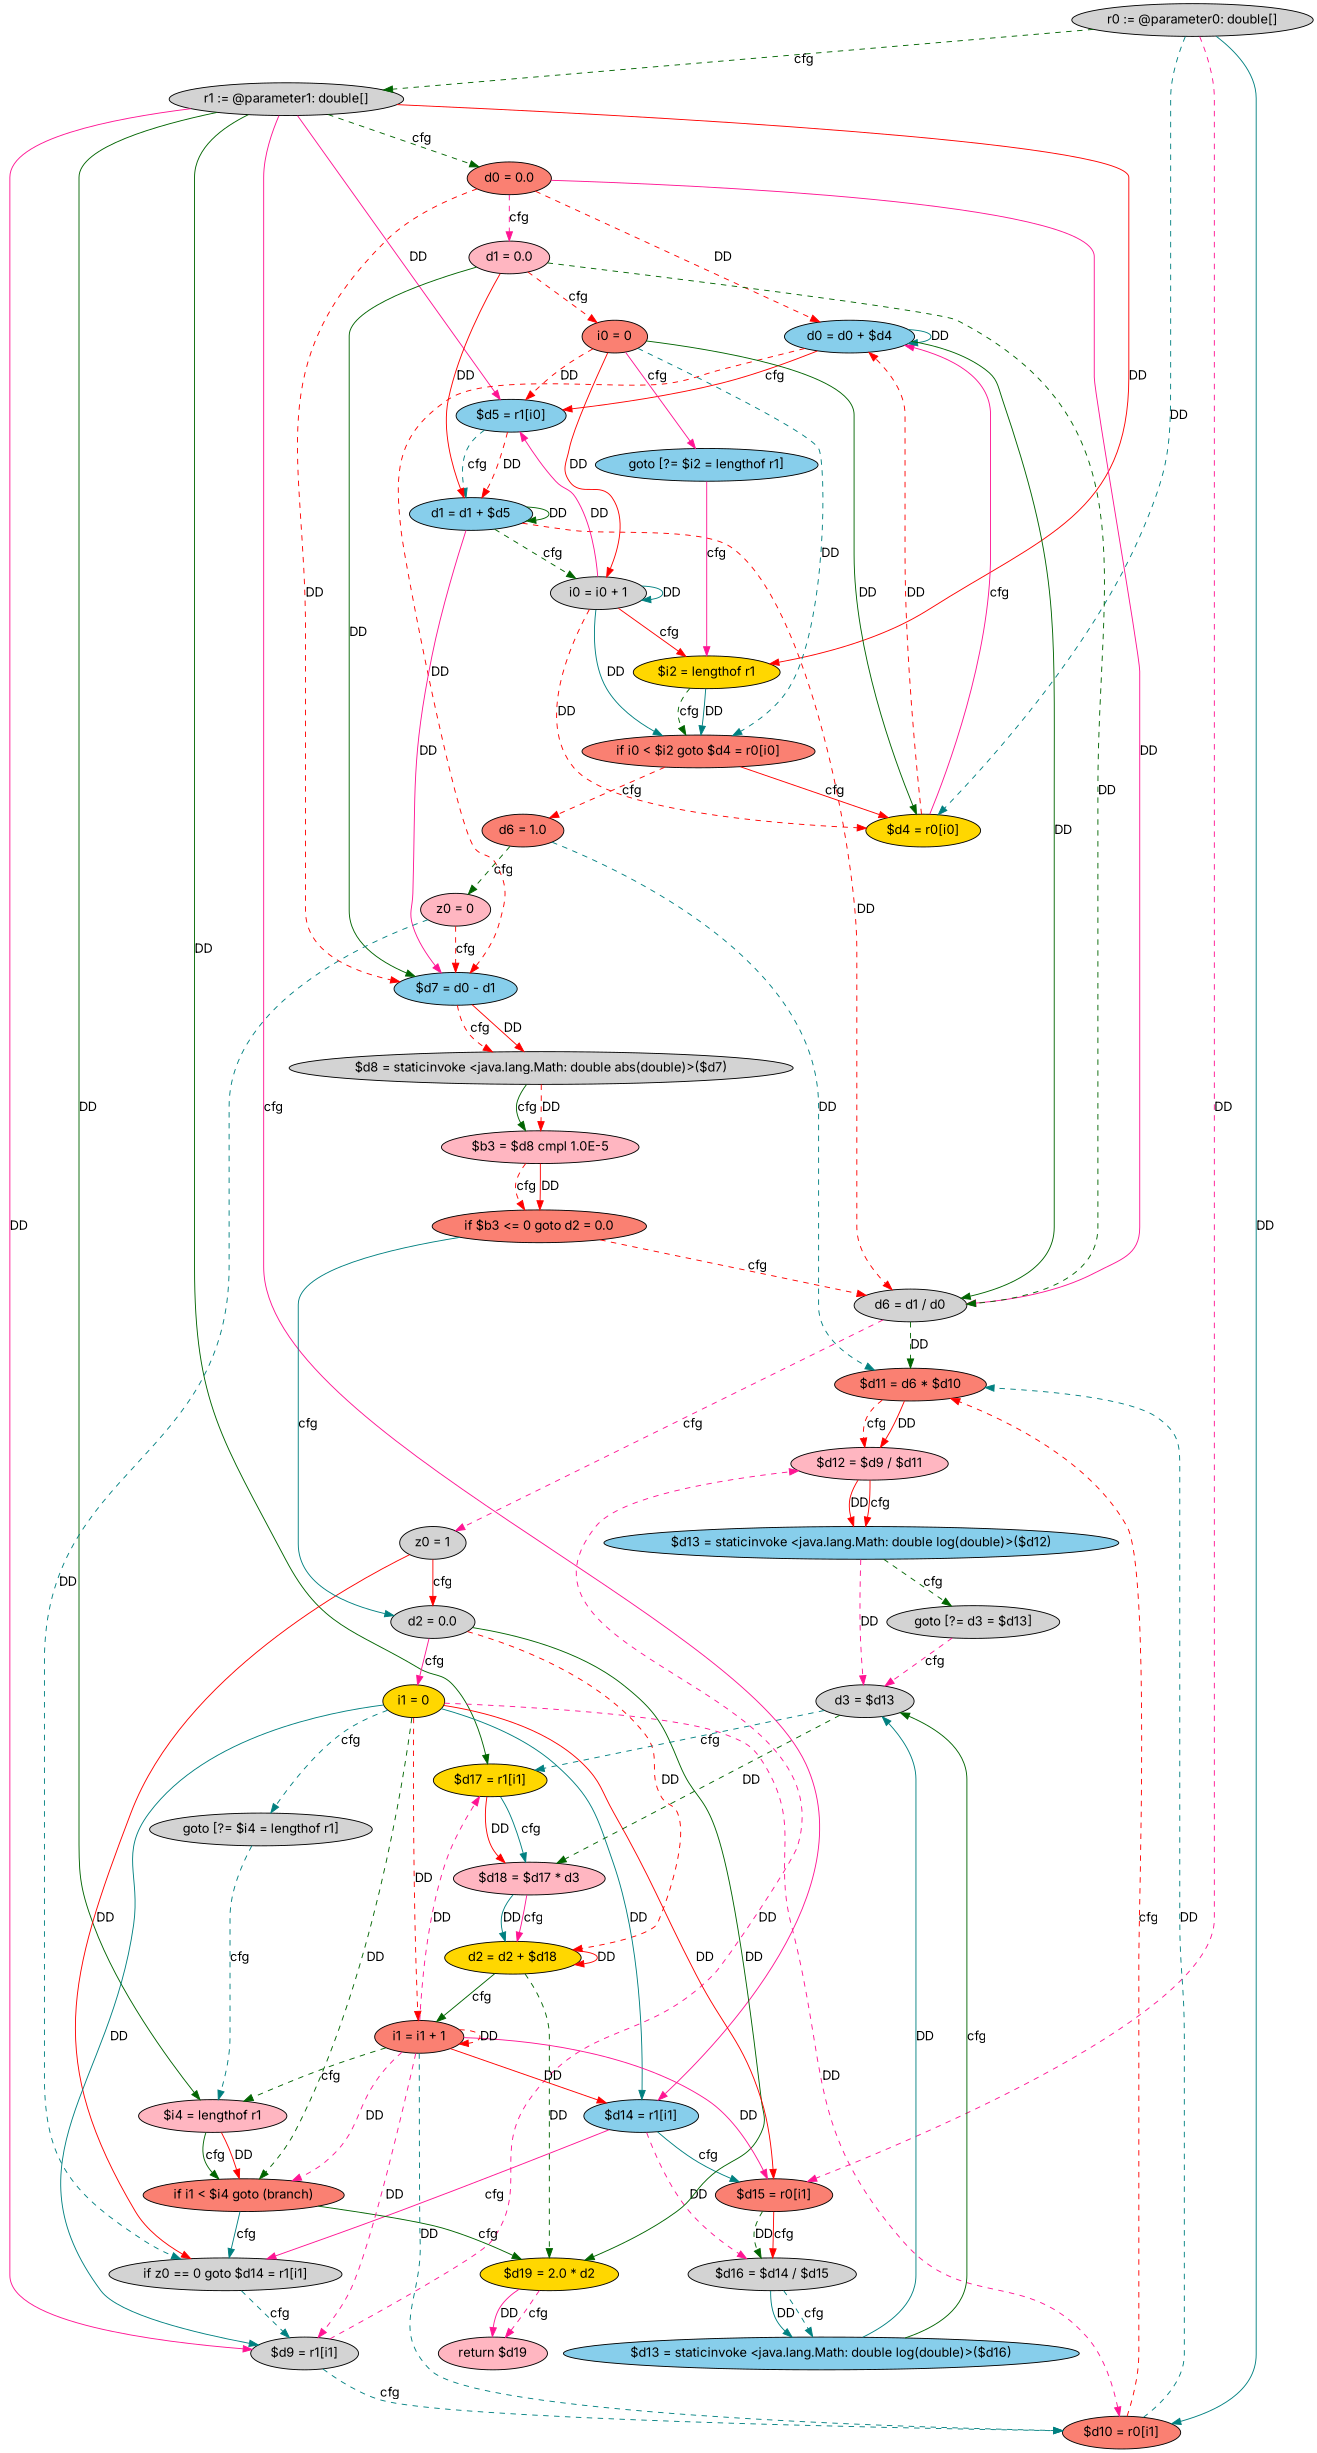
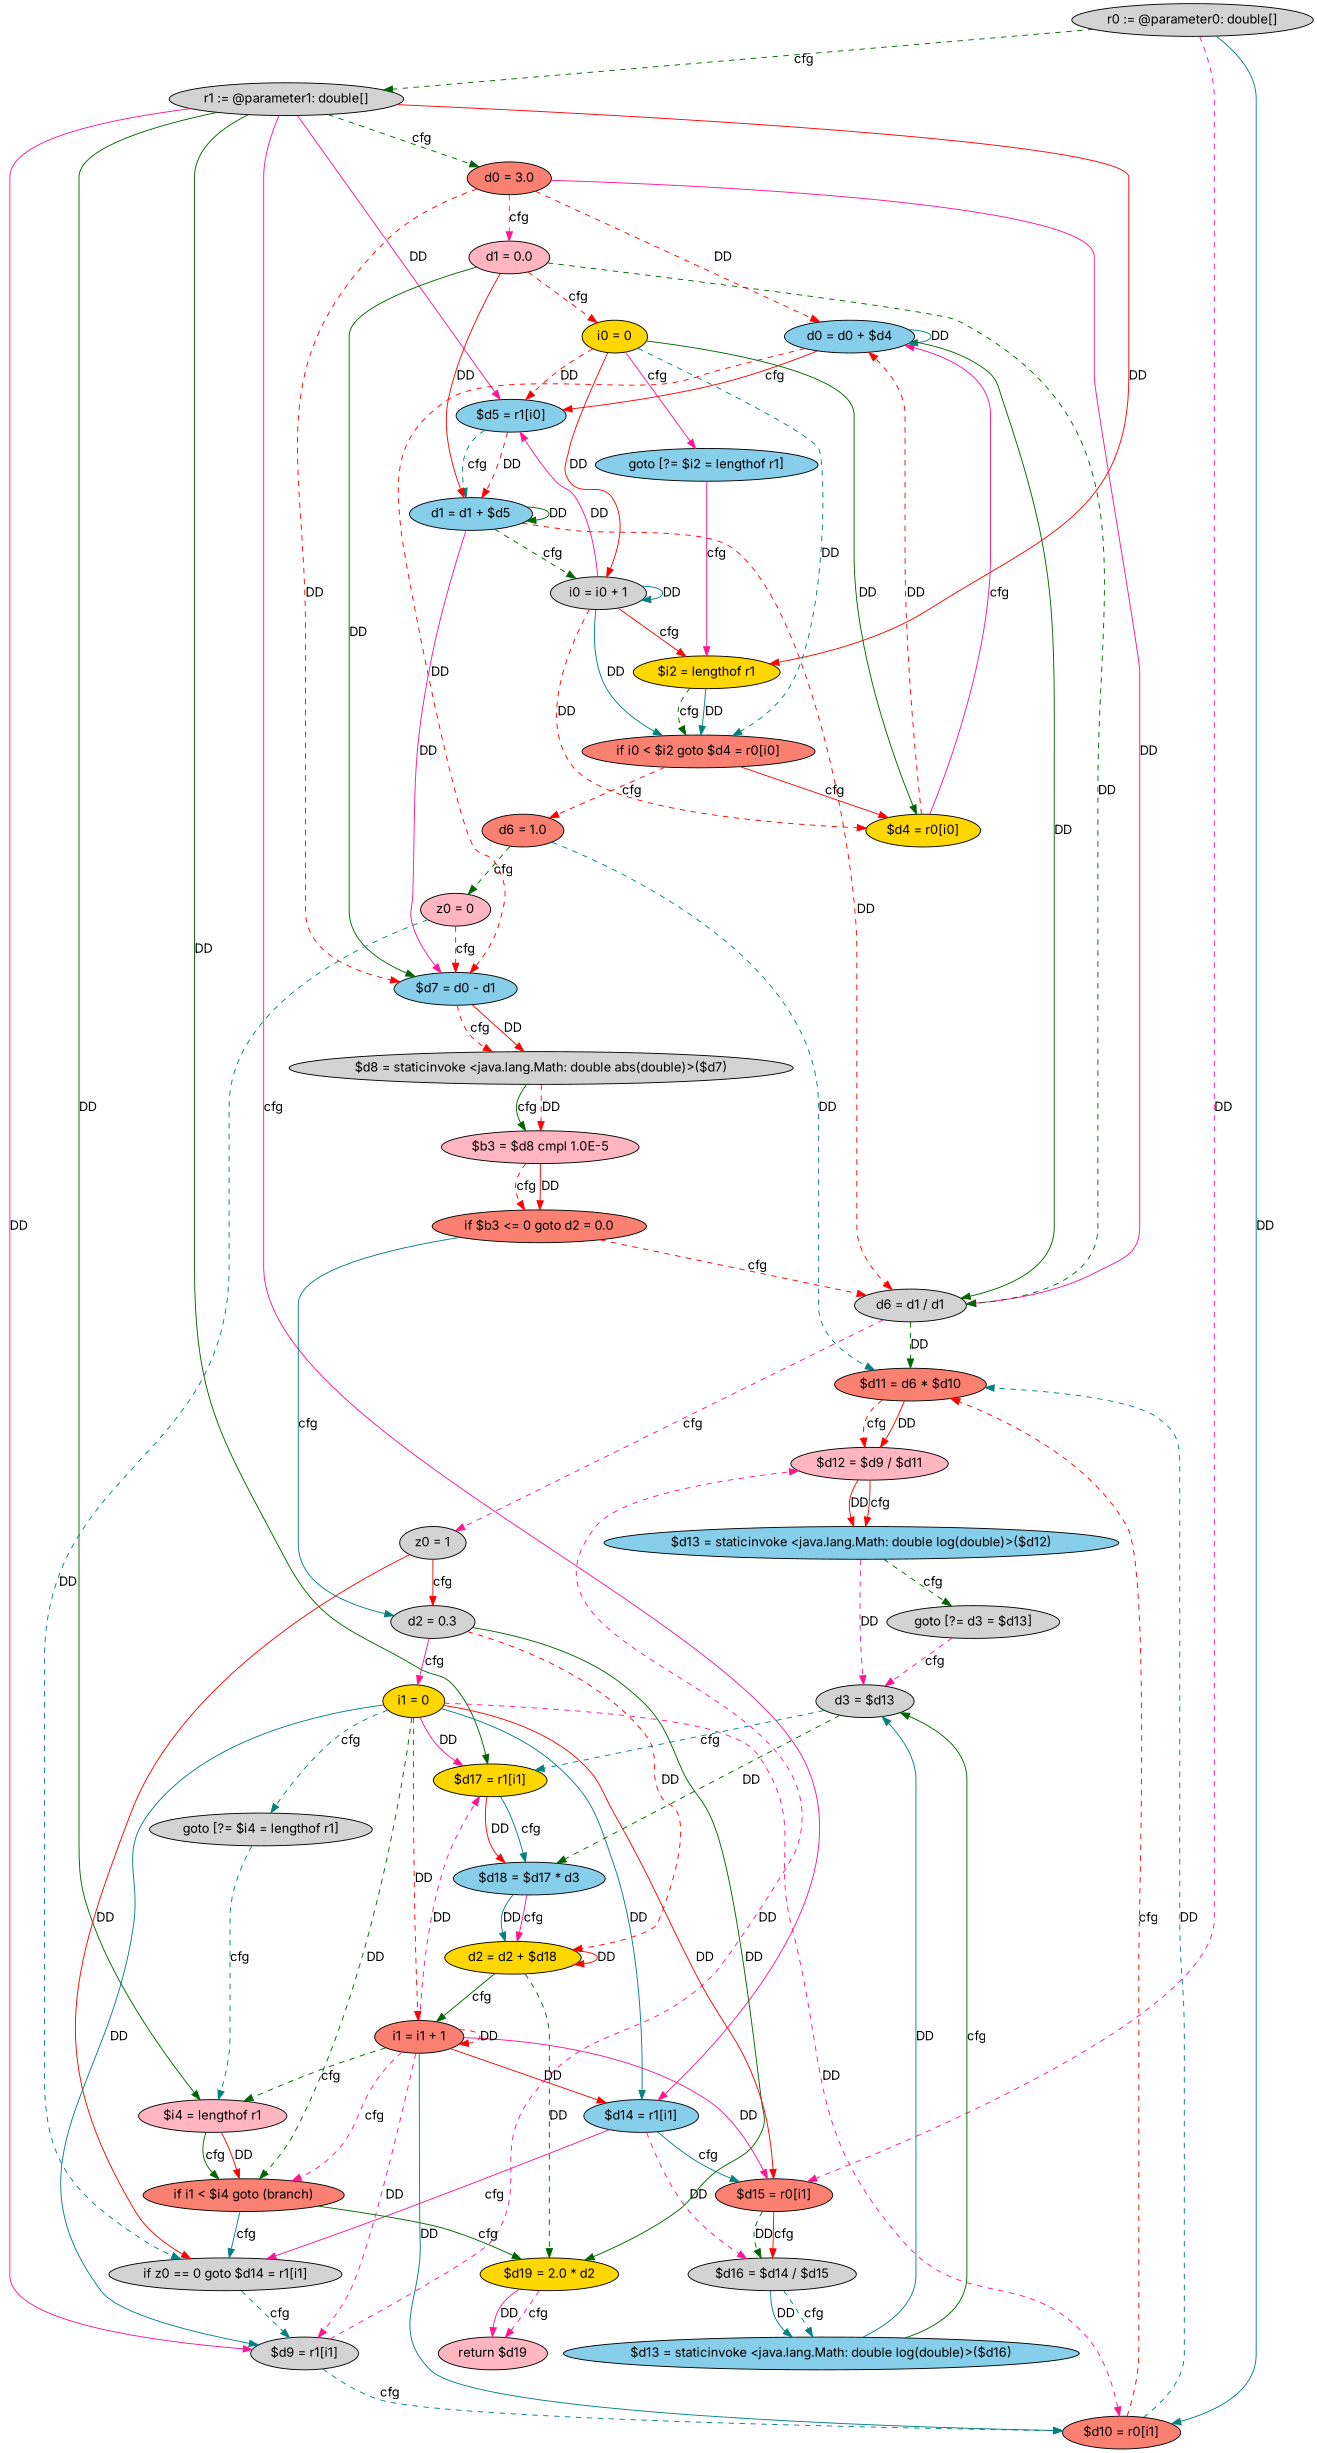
node "d0 = 0.0": label "d0 = 0.0" -> "d0 = 3.0"
node "i0 = 0": fillcolor salmon -> gold
edge "r0 := @parameter0: double[]" -> "$d4 = r0[i0]": removed, label "DD"
node "d6 = d1 / d0": label "d6 = d1 / d0" -> "d6 = d1 / d1"
node "d2 = 0.0": label "d2 = 0.0" -> "d2 = 0.3"
edge "i1 = 0" -> "$d17 = r1[i1]": added, label "DD"
node "$d18 = $d17 * d3": fillcolor lightpink -> skyblue
edge "i1 = i1 + 1" -> "if i1 < $i4 goto (branch)": label "DD" -> "cfg"
edge "i1 = i1 + 1" -> "$d10 = r0[i1]": style dashed -> solid
